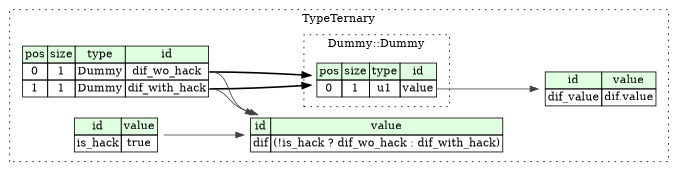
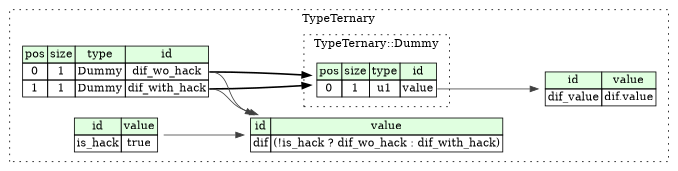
cluster "Dummy::Dummy": label "Dummy::Dummy" -> "TypeTernary::Dummy"
